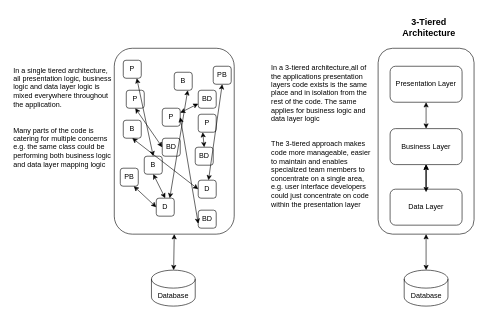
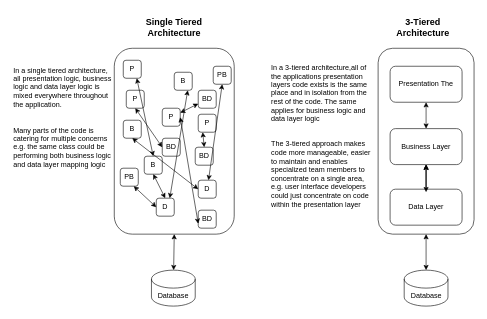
node "Single Tiered Architecture": added
node "3-Tiered Architecture": moved (429, 27) -> (423, 27)
node "Presentation Layer": label "Presentation Layer" -> "Presentation The"
